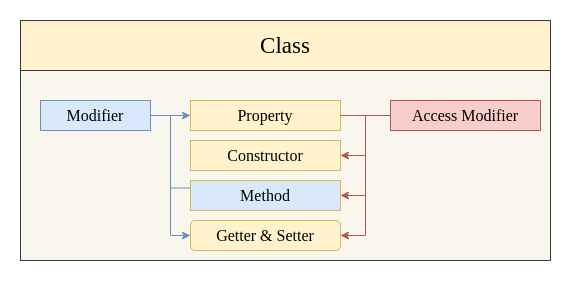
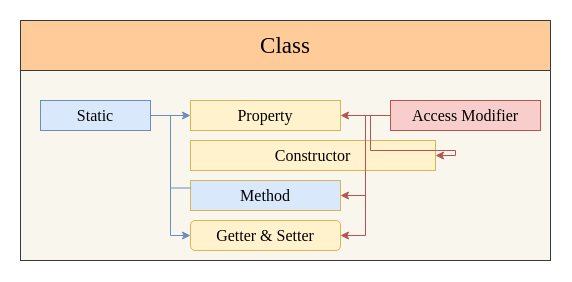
node "Class": fillcolor #fff2cc -> #ffcc99
node "Modifier": label "Modifier" -> "Static"
edge "Property" -- "Access Modifier": arrowhead none -> classic
node "Constructor": size 150x30 -> 245x30
